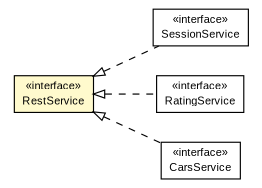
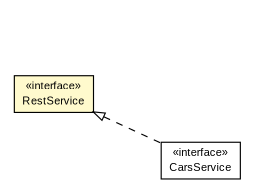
node "SessionService": removed
node "RatingService": removed
